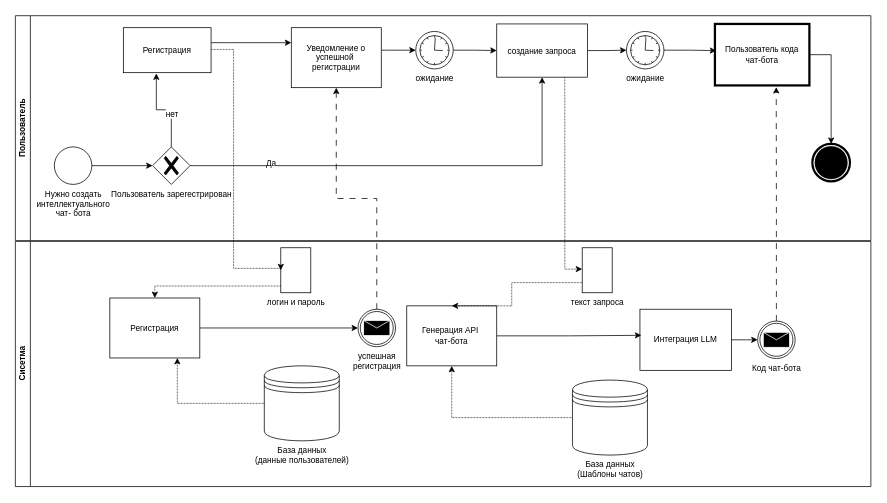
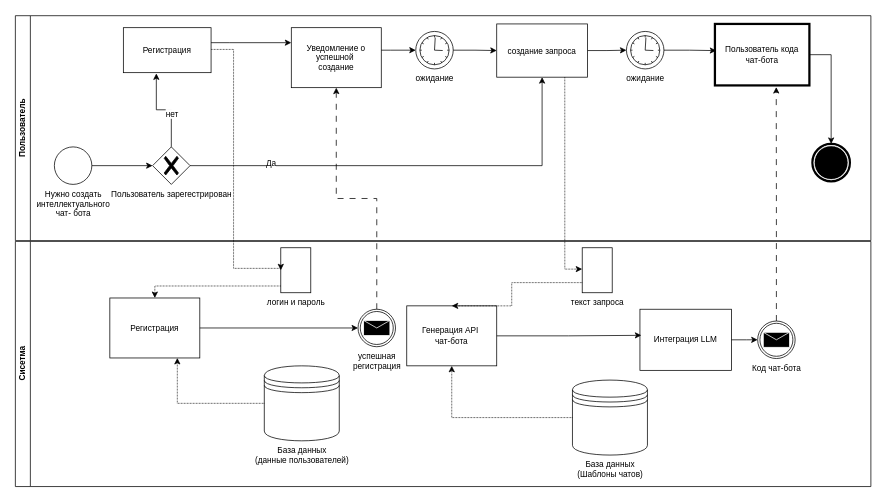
node "Уведомление о успешной регистрации": label "Уведомление о успешной регистрации" -> "Уведомление о успешной создание"
